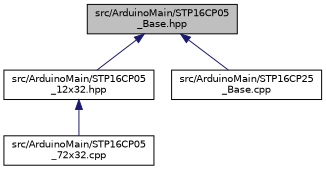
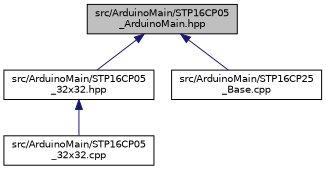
node "src/ArduinoMain/STP16CP05 _Base.hpp": label "src/ArduinoMain/STP16CP05 _Base.hpp" -> "src/ArduinoMain/STP16CP05 _ArduinoMain.hpp"
node "src/ArduinoMain/STP16CP05 _12x32.hpp": label "src/ArduinoMain/STP16CP05 _12x32.hpp" -> "src/ArduinoMain/STP16CP05 _32x32.hpp"
node "src/ArduinoMain/STP16CP05 _72x32.cpp": label "src/ArduinoMain/STP16CP05 _72x32.cpp" -> "src/ArduinoMain/STP16CP05 _32x32.cpp"
